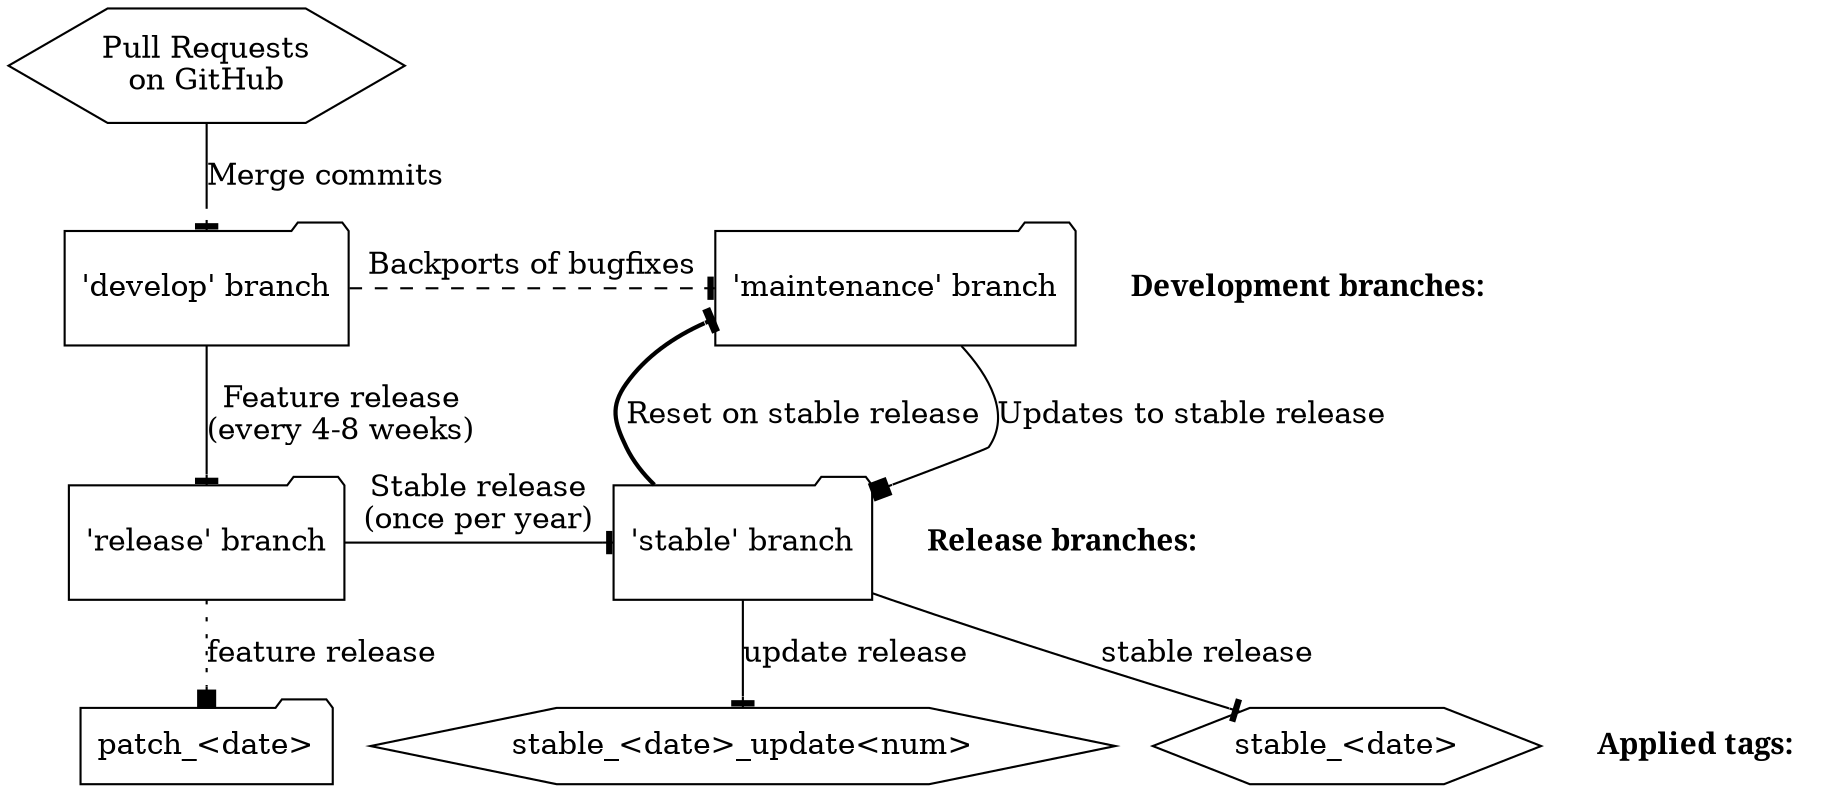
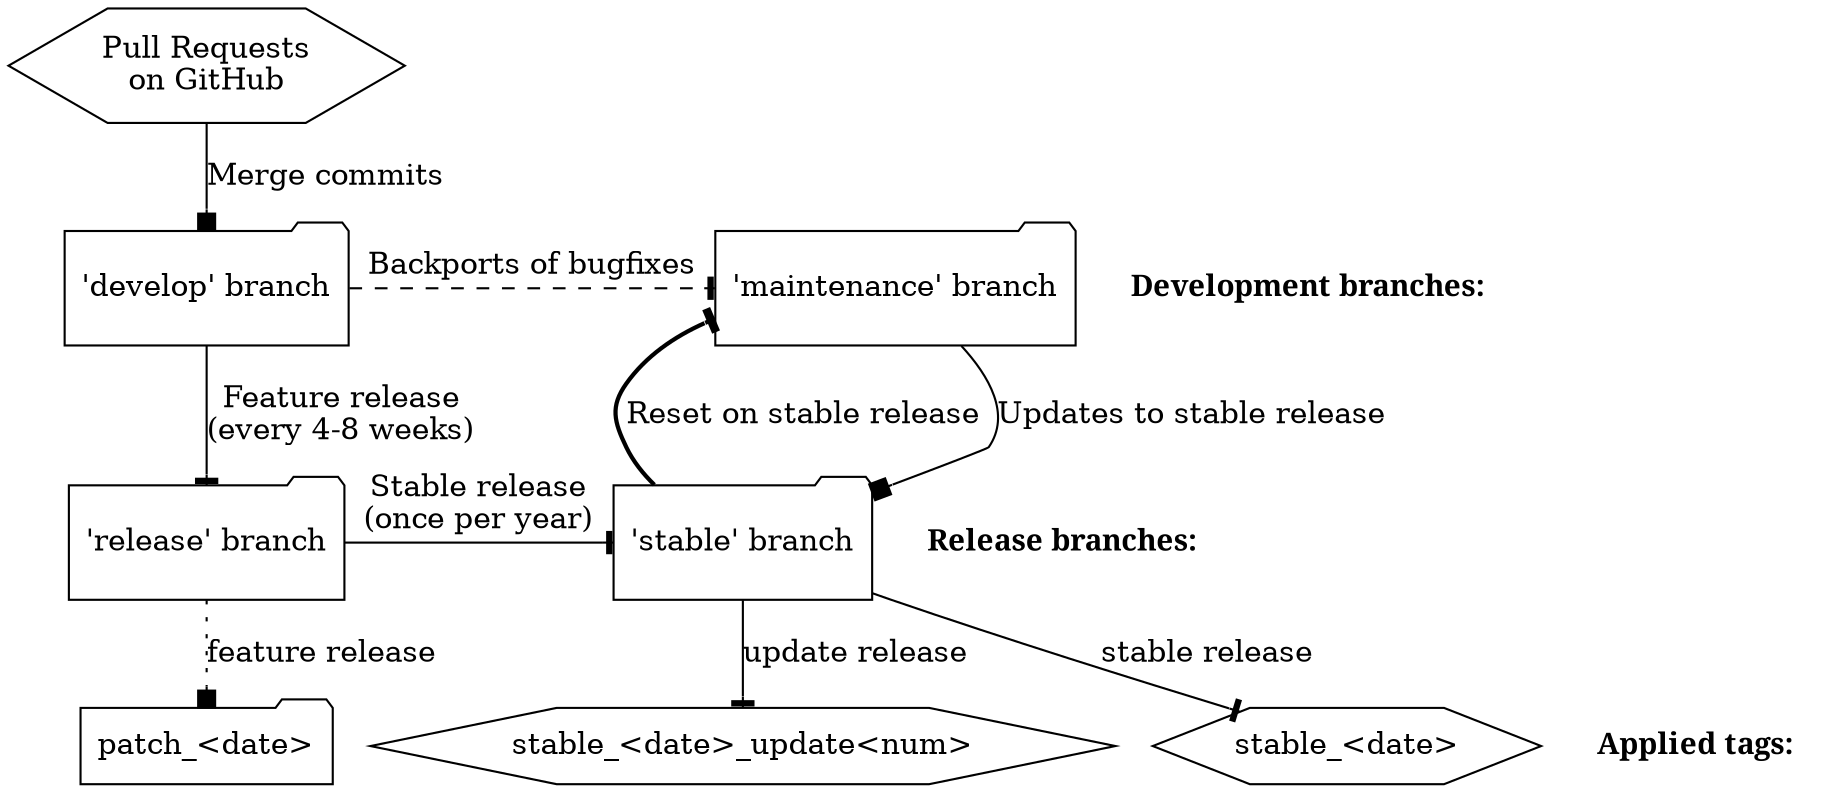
edge "Pull Requests on GitHub" -> "'develop' branch": arrowhead tee -> box
